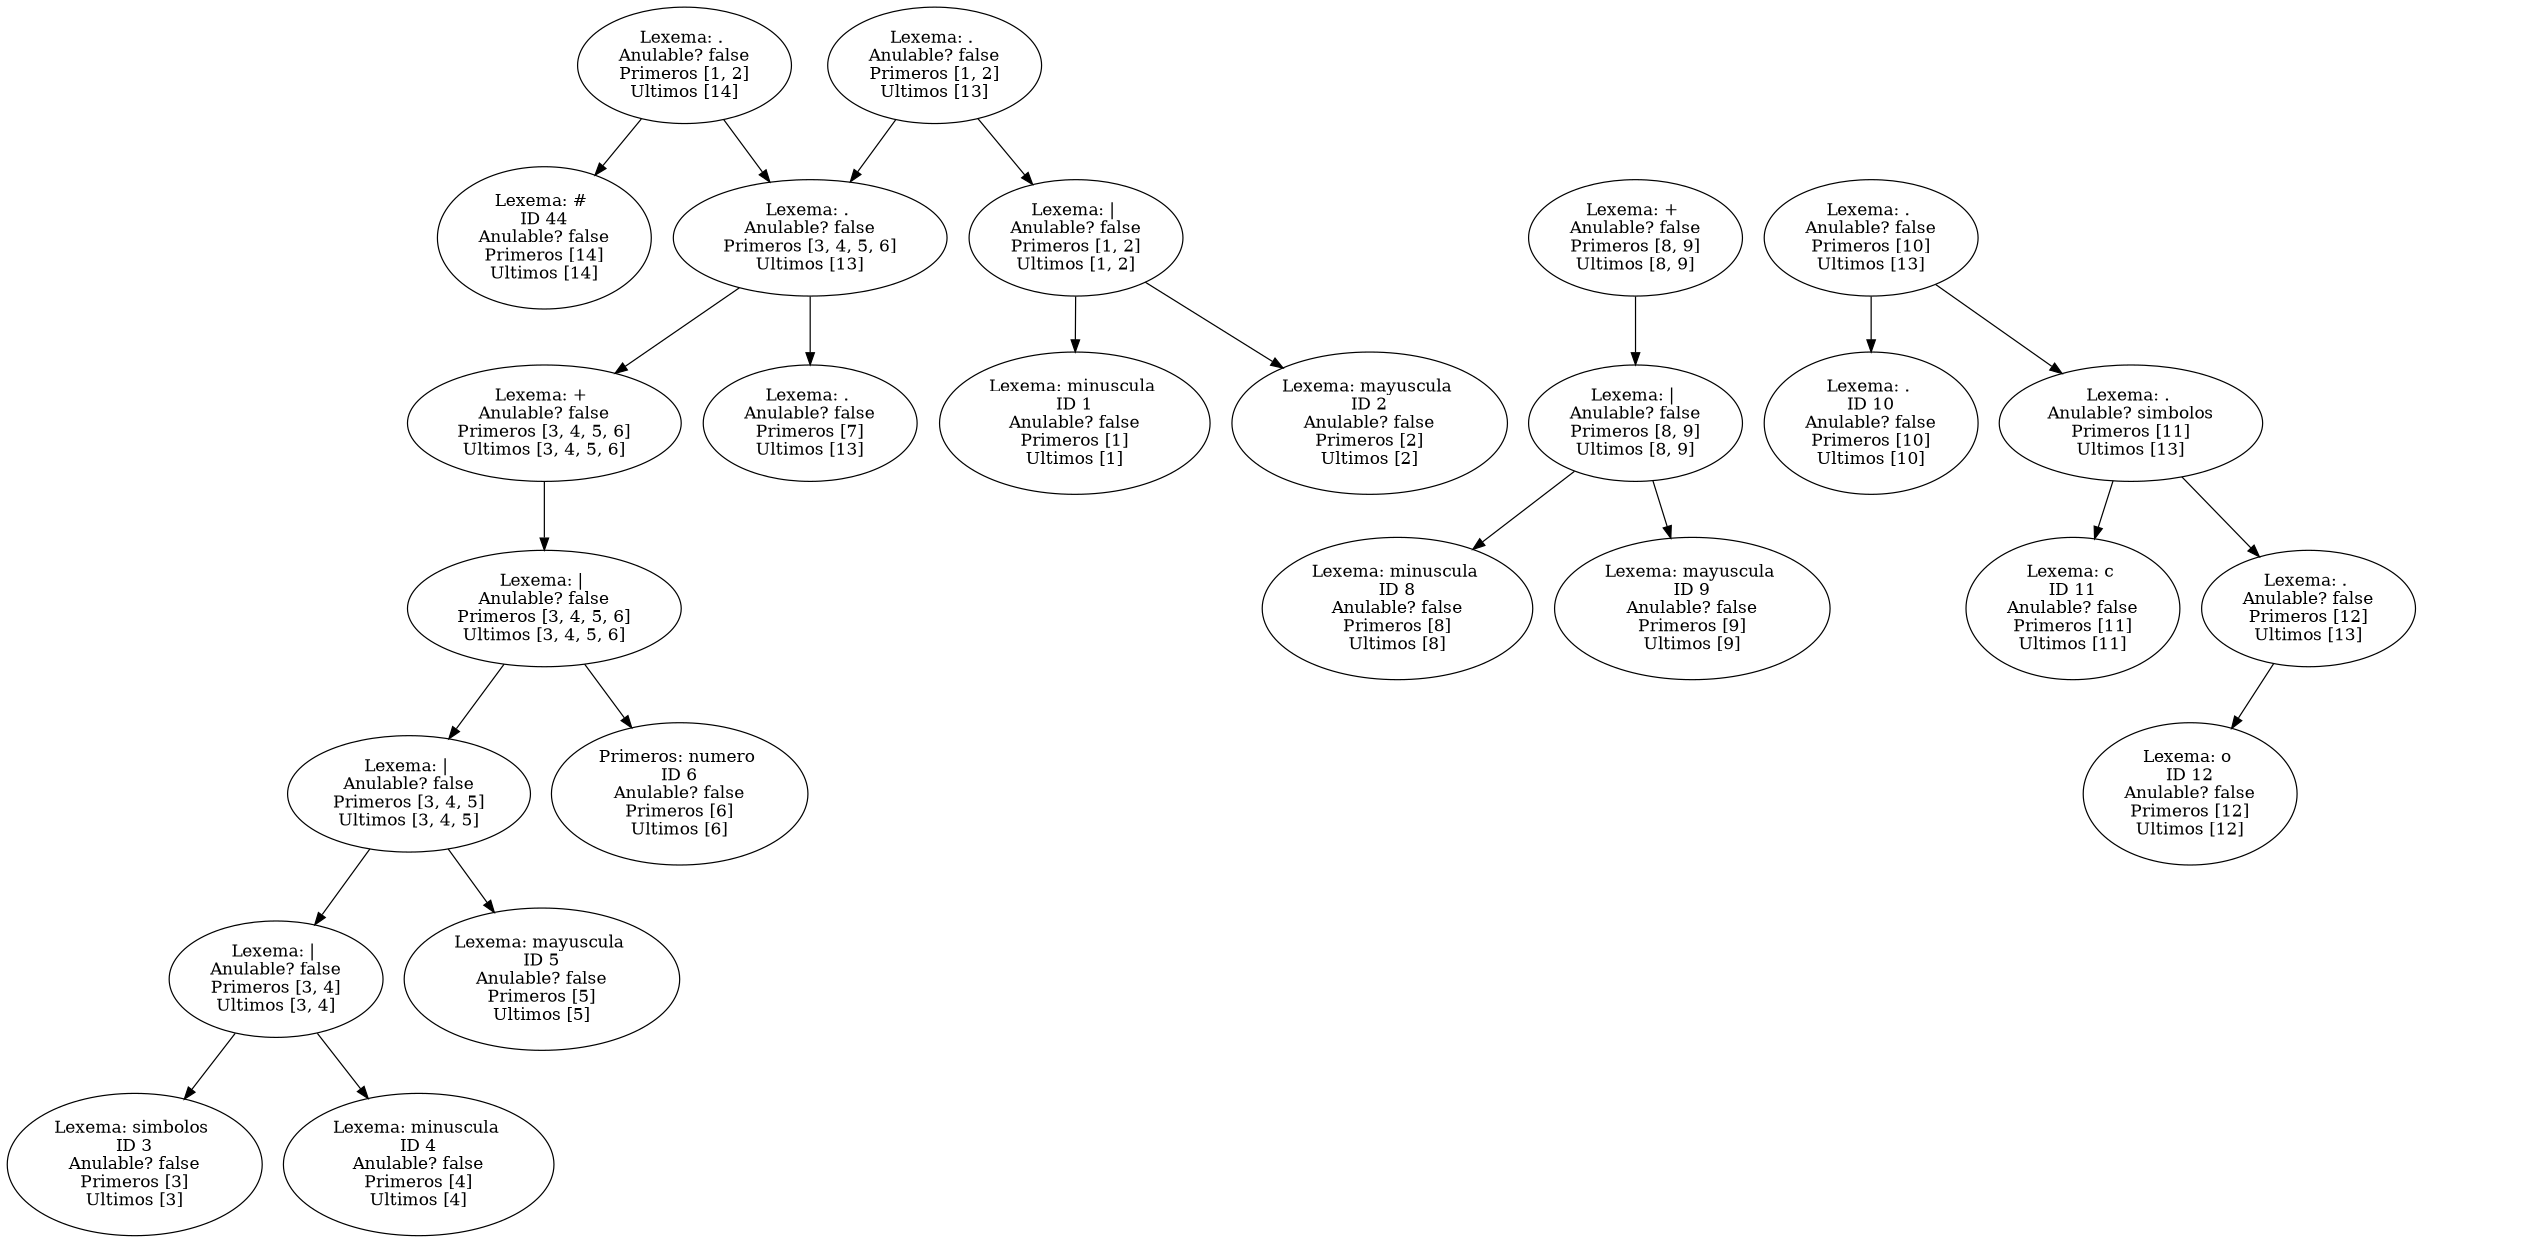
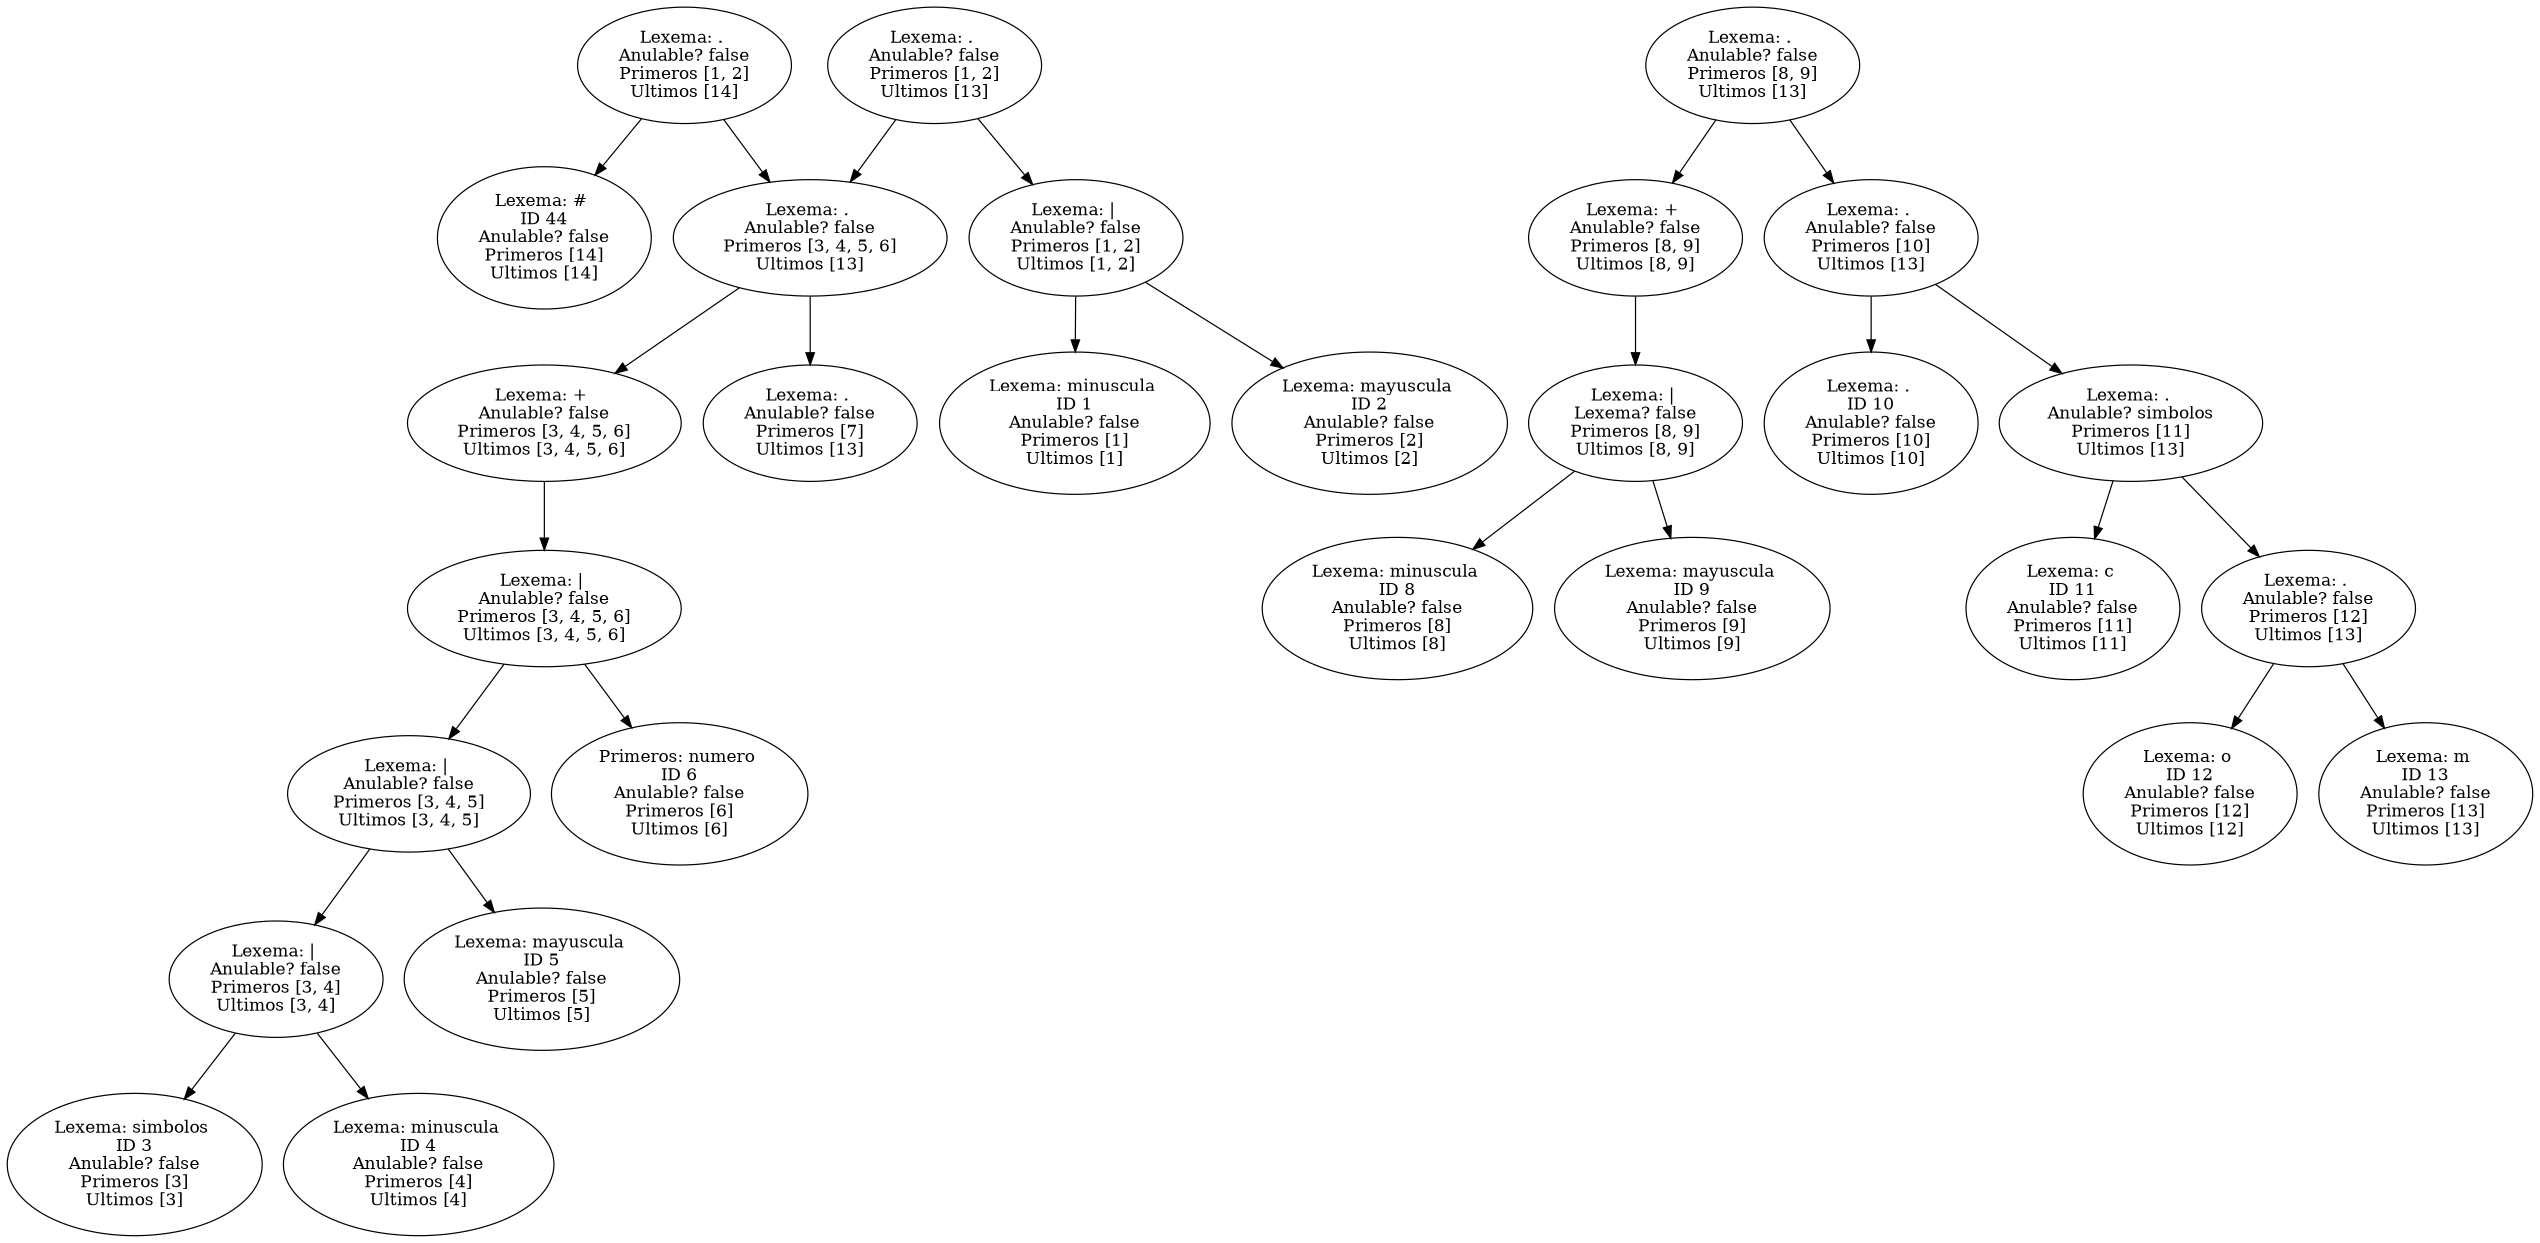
node "Lexema: . Anulable? false Primeros [8, 9] Ultimos [13]": added
node "Lexema: | Anulable? false Primeros [8, 9] Ultimos [8, 9]": label "Lexema: | Anulable? false Primeros [8, 9] Ultimos [8, 9]" -> "Lexema: | Lexema? false Primeros [8, 9] Ultimos [8, 9]"
node "Lexema: m ID 13 Anulable? false Primeros [13] Ultimos [13]": added
